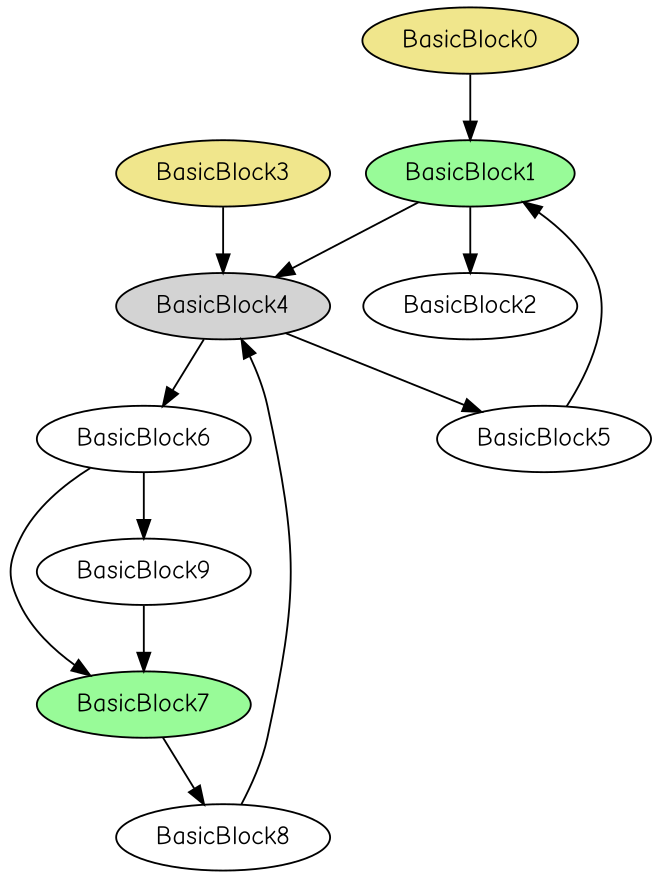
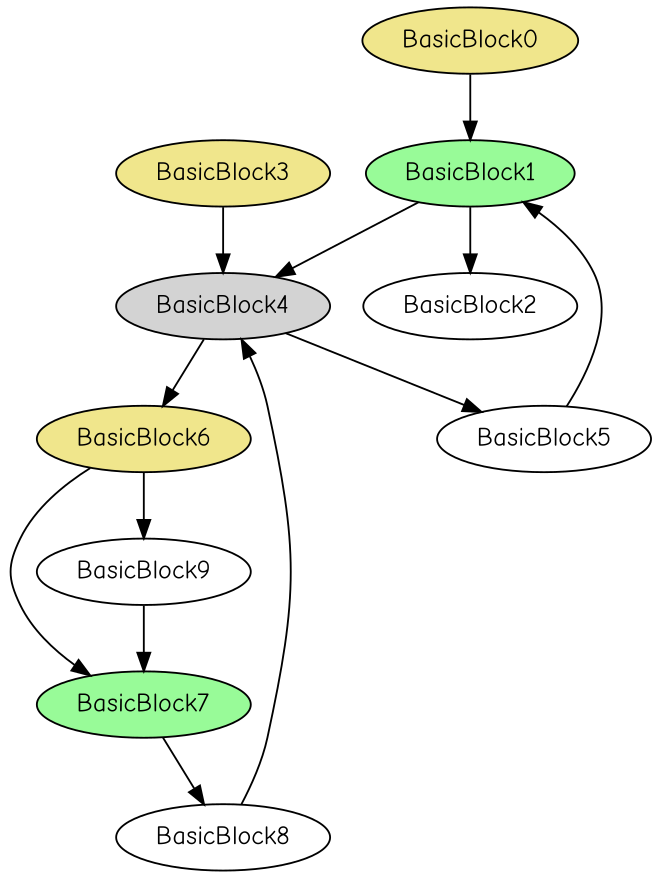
node "BasicBlock6": fillcolor white -> khaki
